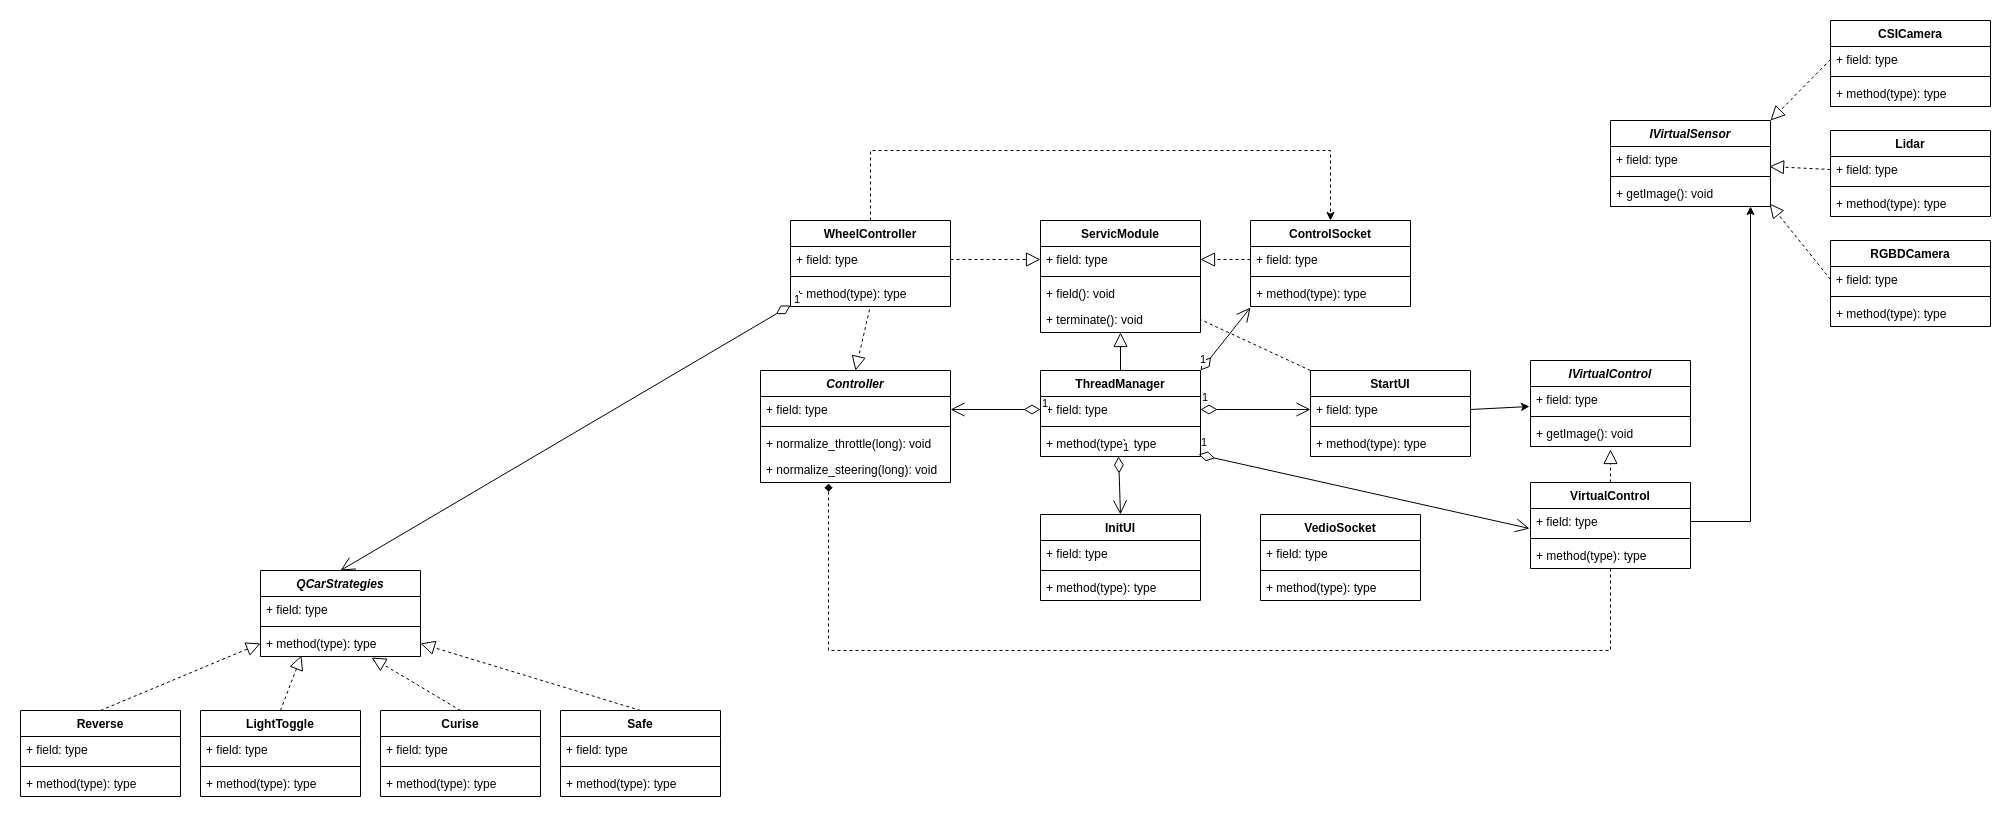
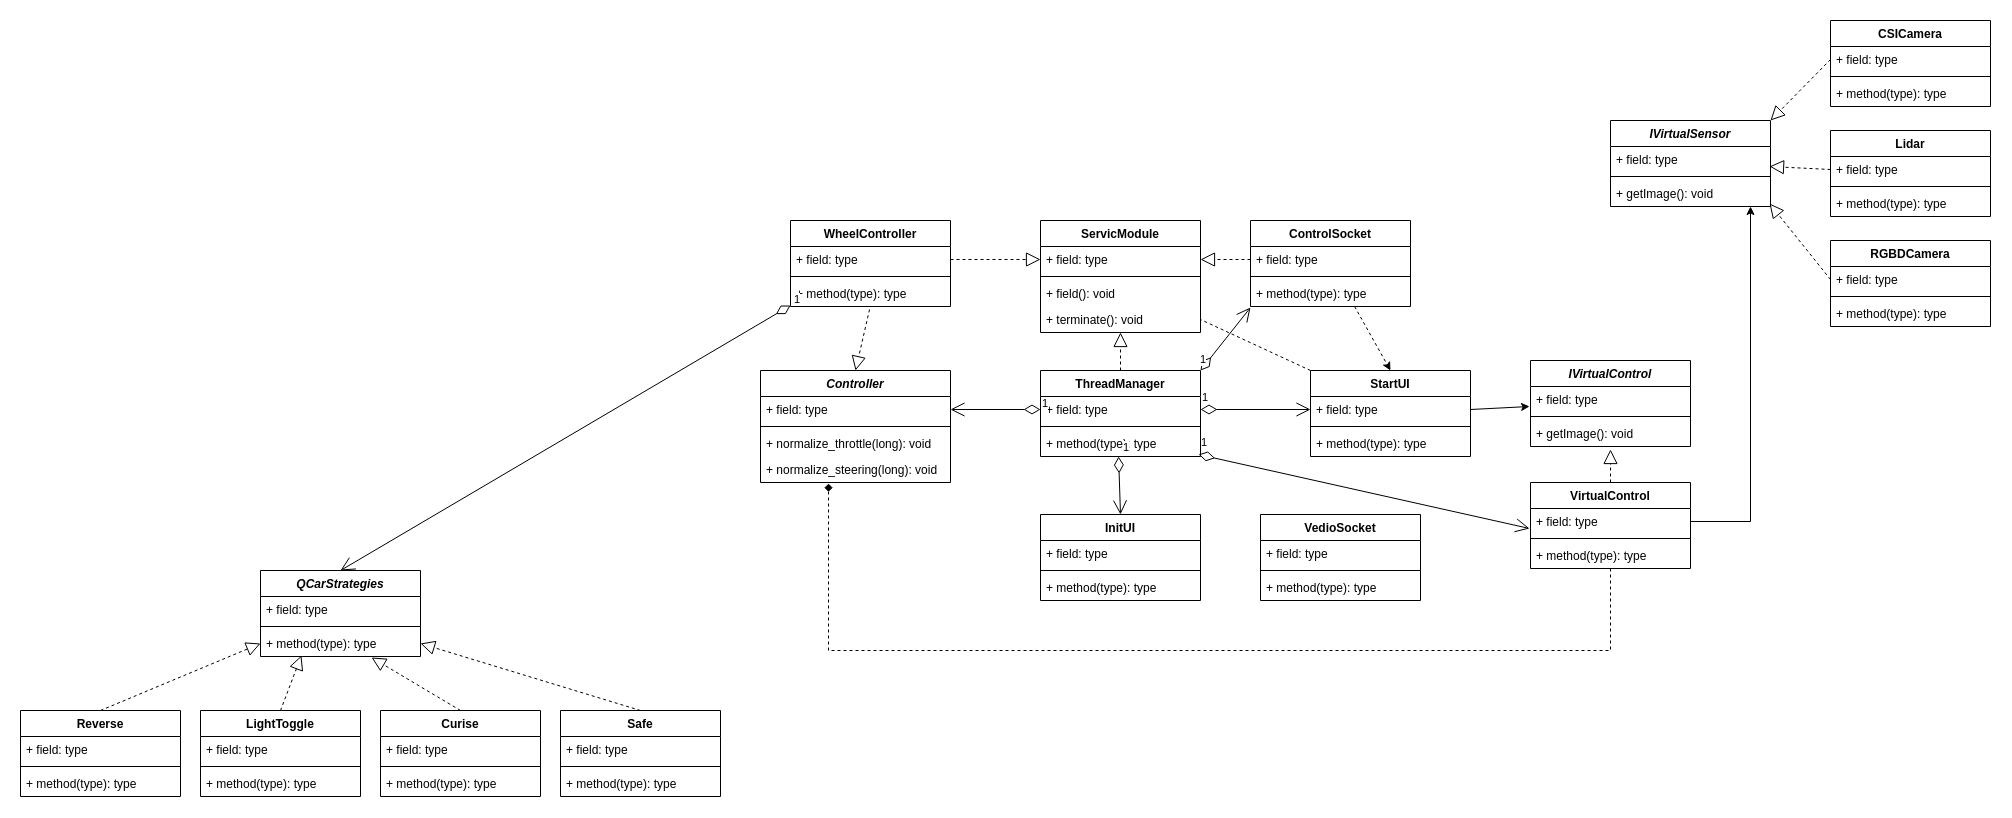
edge "WheelController" -> "ControlSocket": removed
edge "ControlSocket" -> "StartUI": added
edge "ThreadManager" -> "+ terminate(): void": style solid -> dashed
